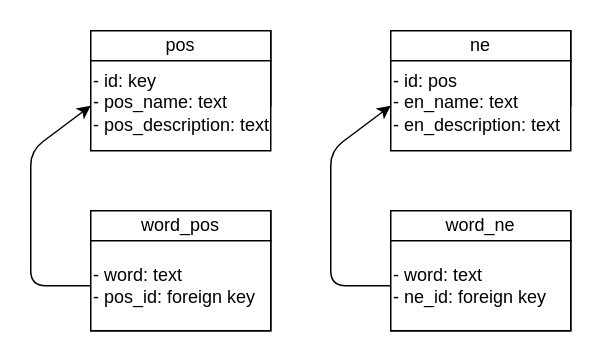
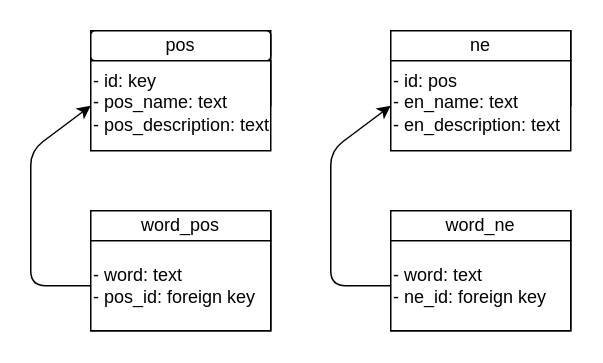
node "pos": shape rectangle -> rounded rectangle
